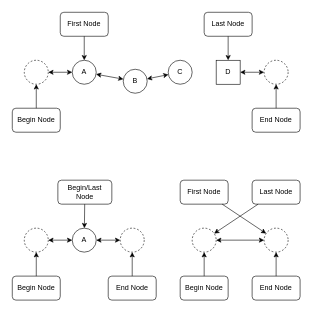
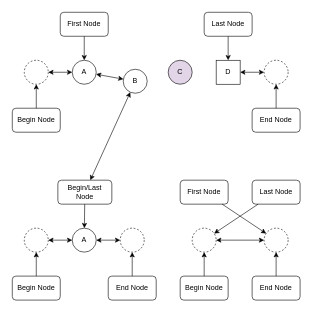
node "C": fillcolor #ffffff -> #e1d5e7
edge "C" -- "B": now "Begin/Last Node" -- "B"
